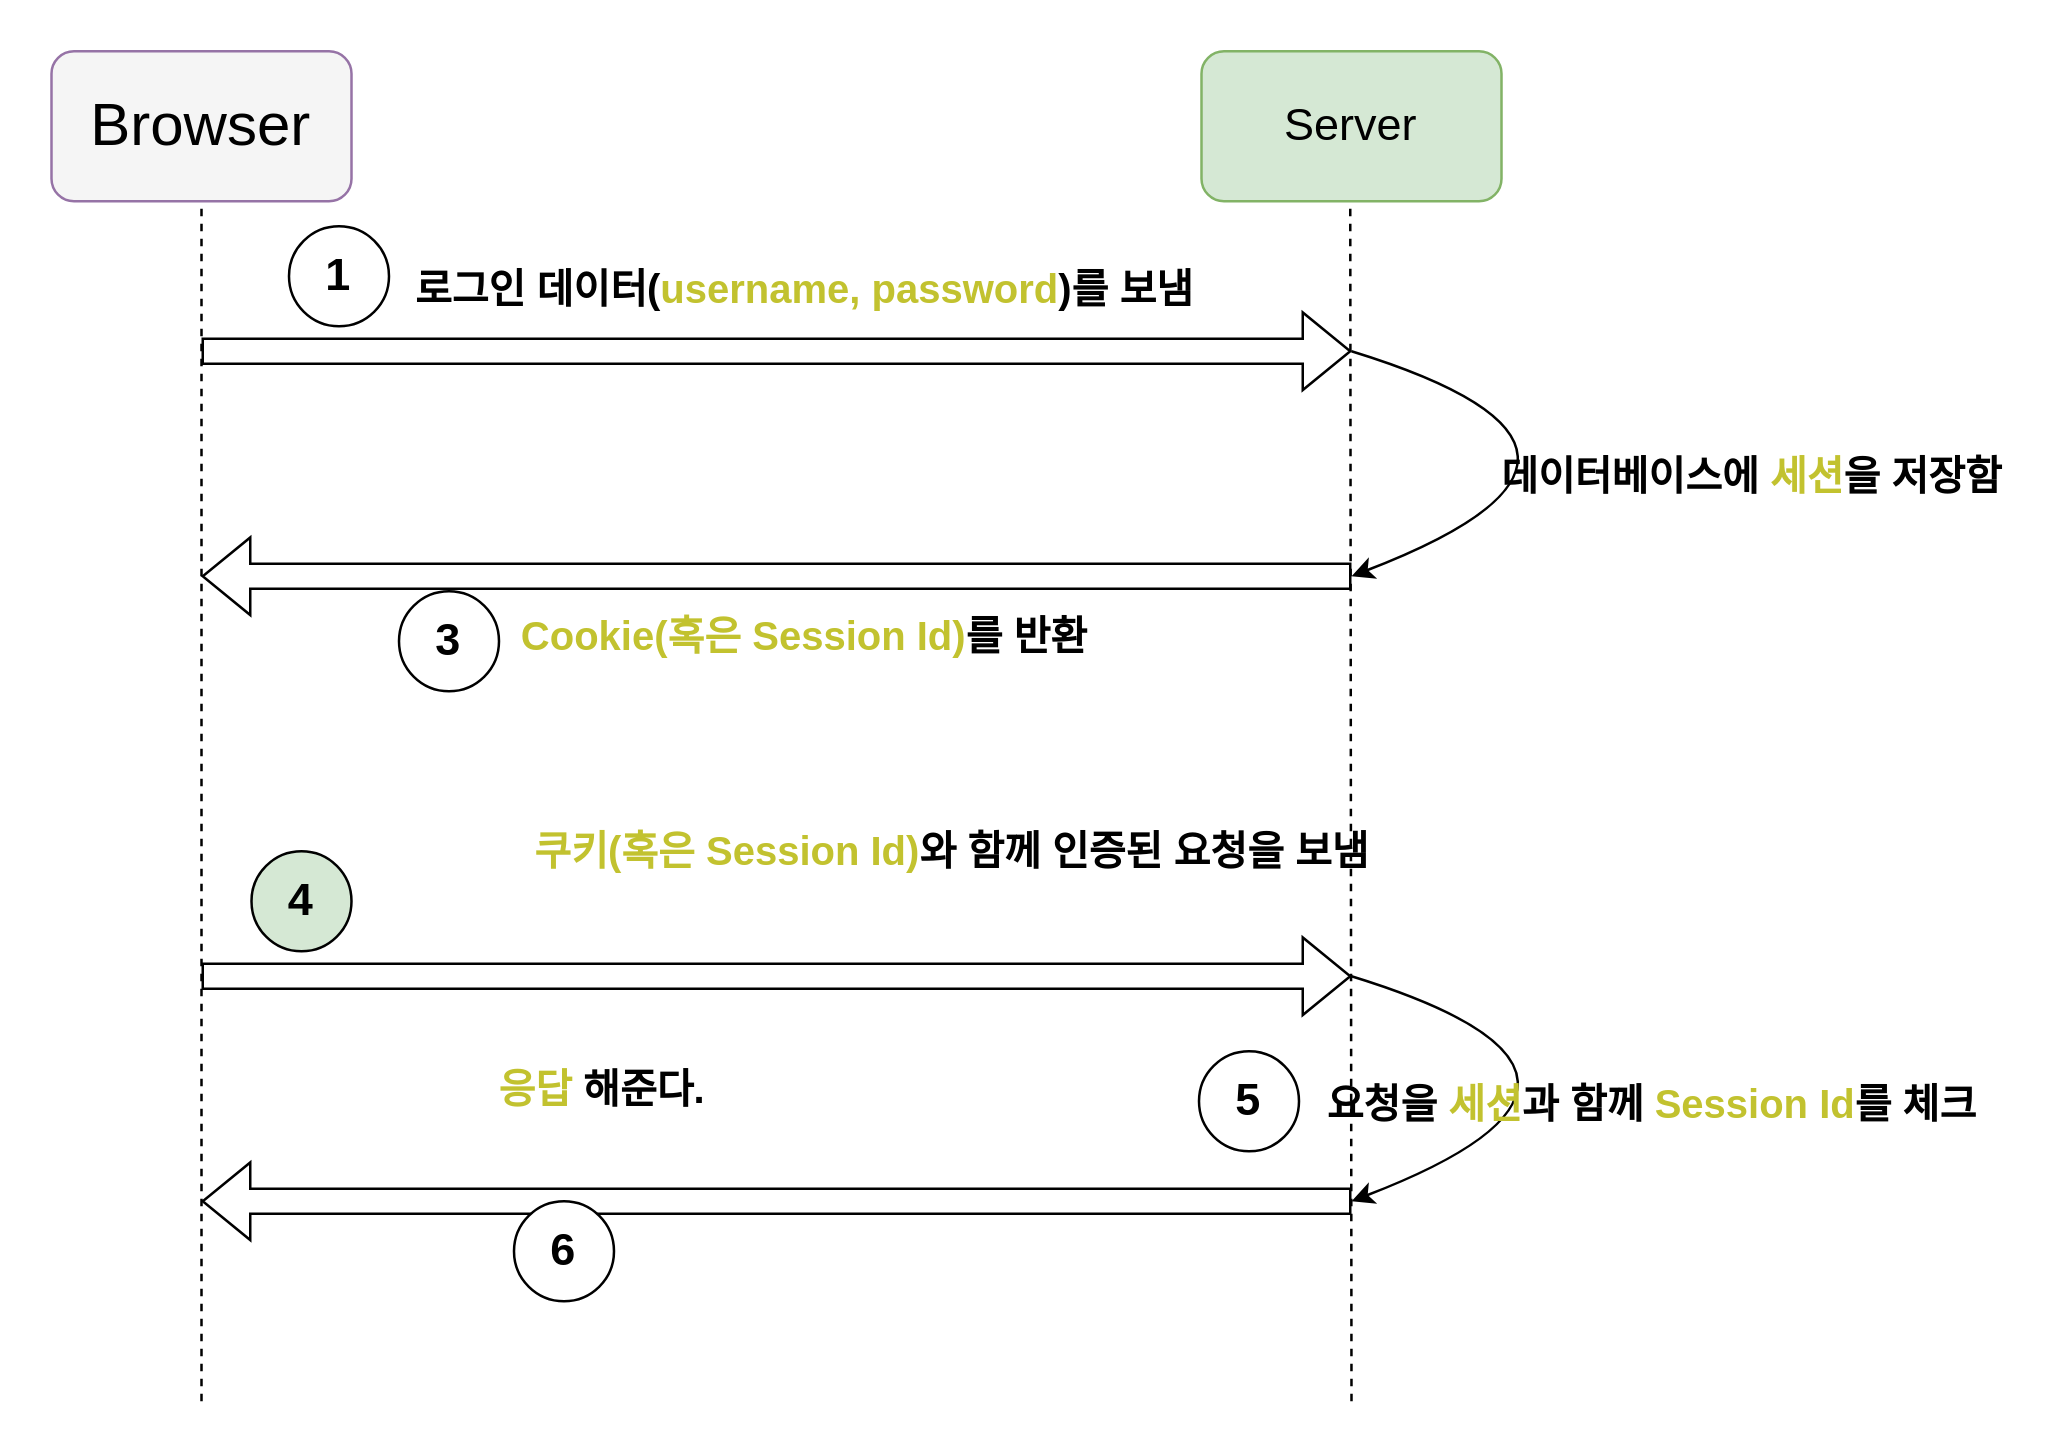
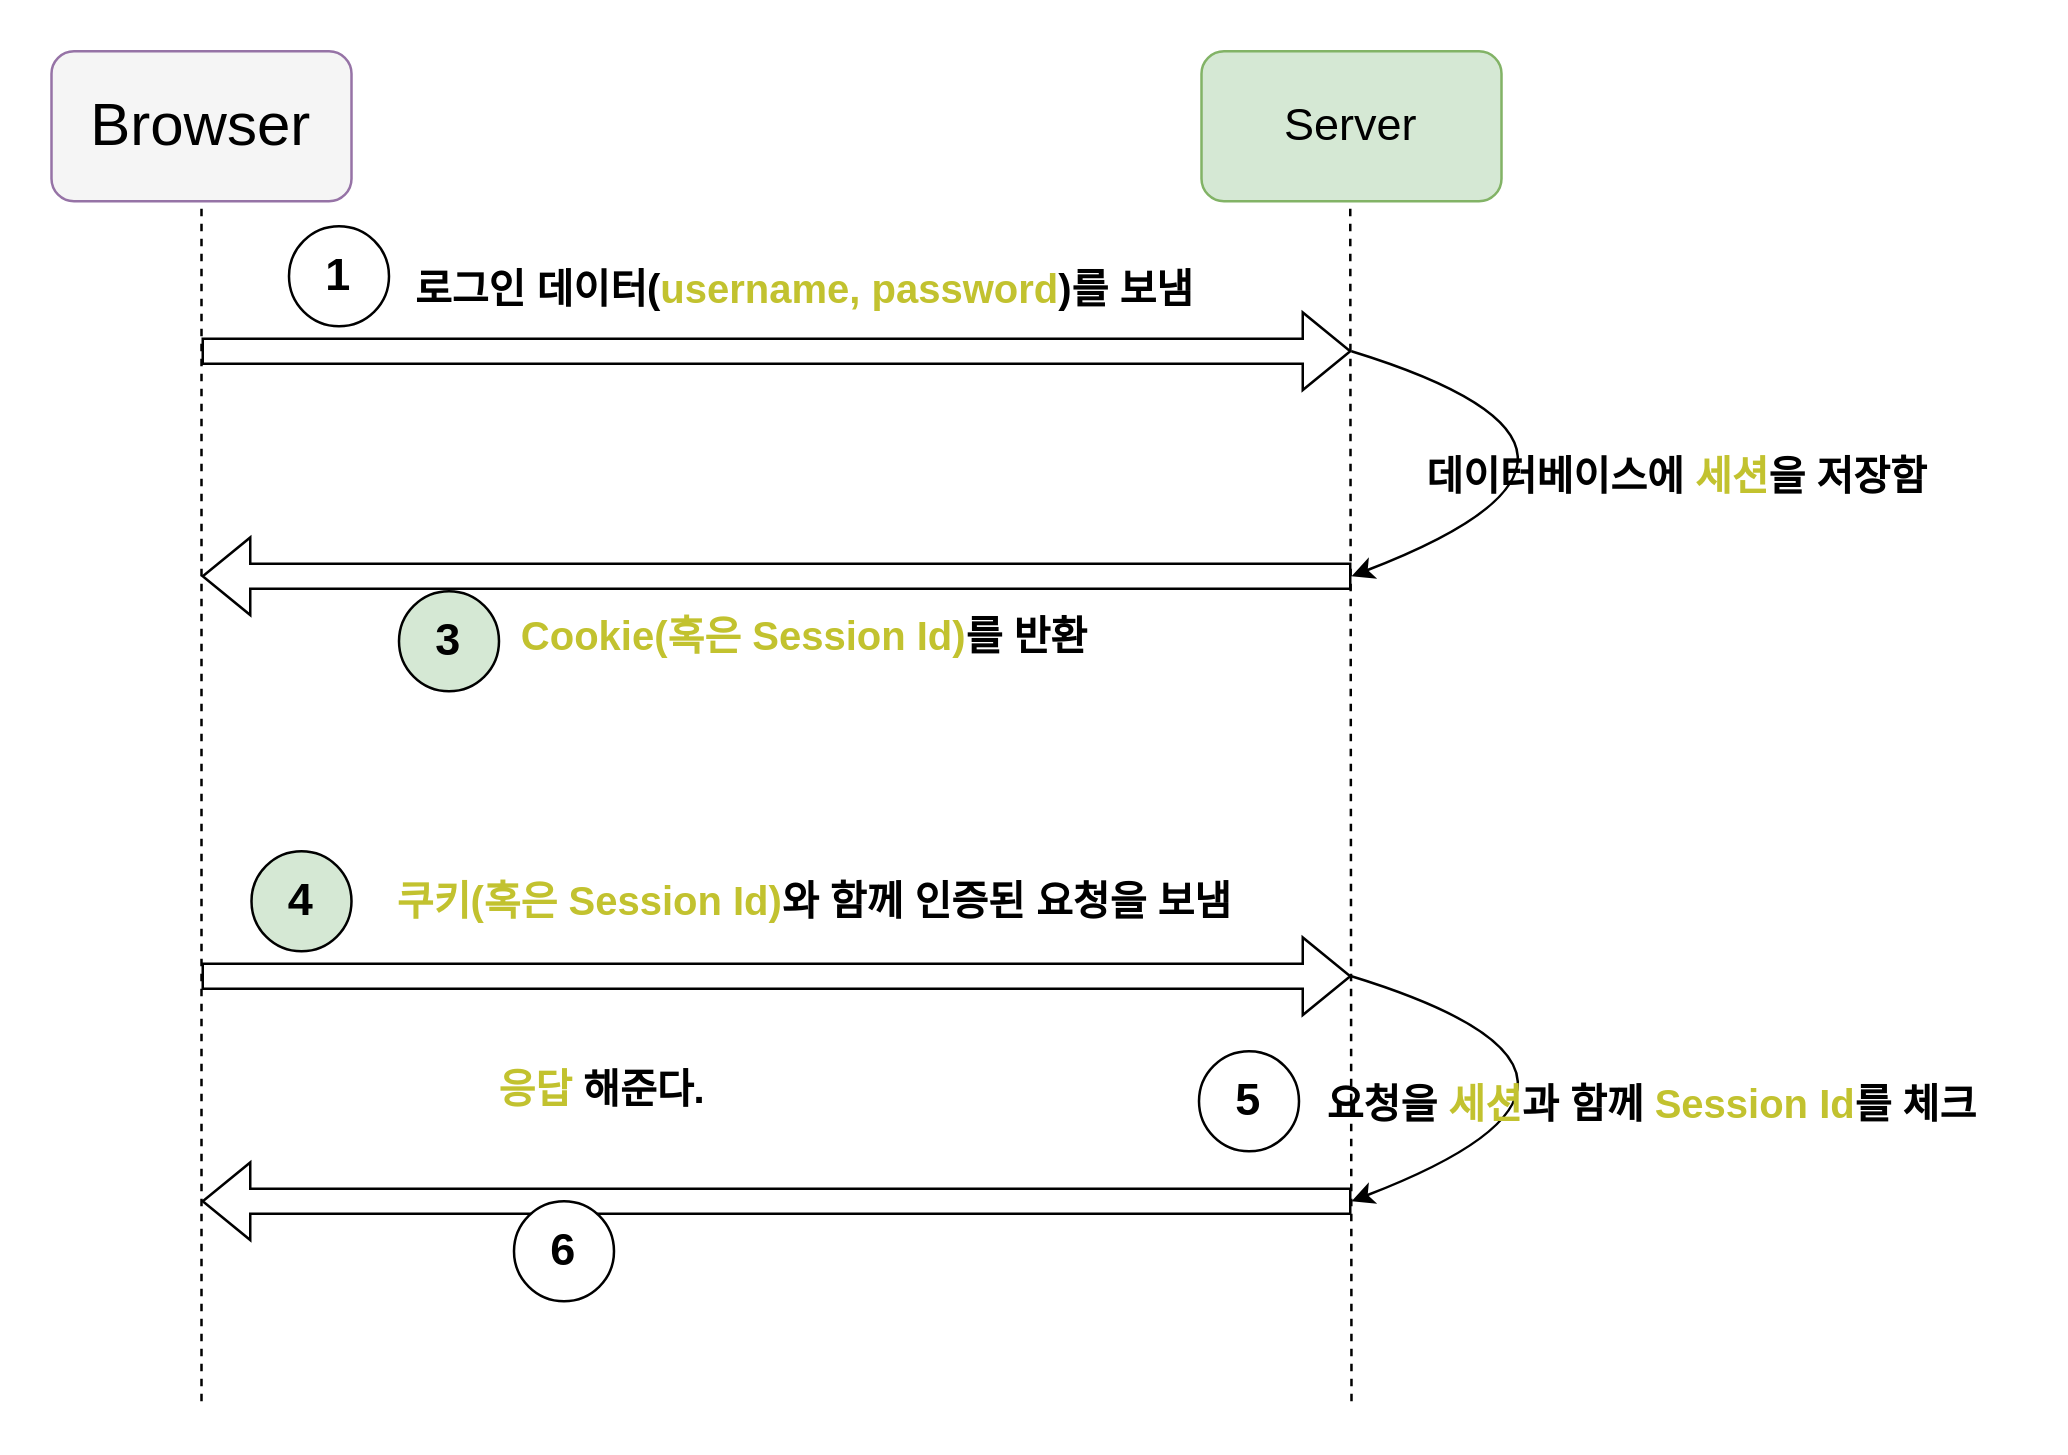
node "데이터베이스에 세션을 저장함": moved (1751, 476) -> (1676, 476)
node "3": fillcolor #ffffff -> #d5e8d4
node "쿠키(혹은 Session Id)와 함께 인증된 요청을 보냄": moved (951, 851) -> (814, 901)
